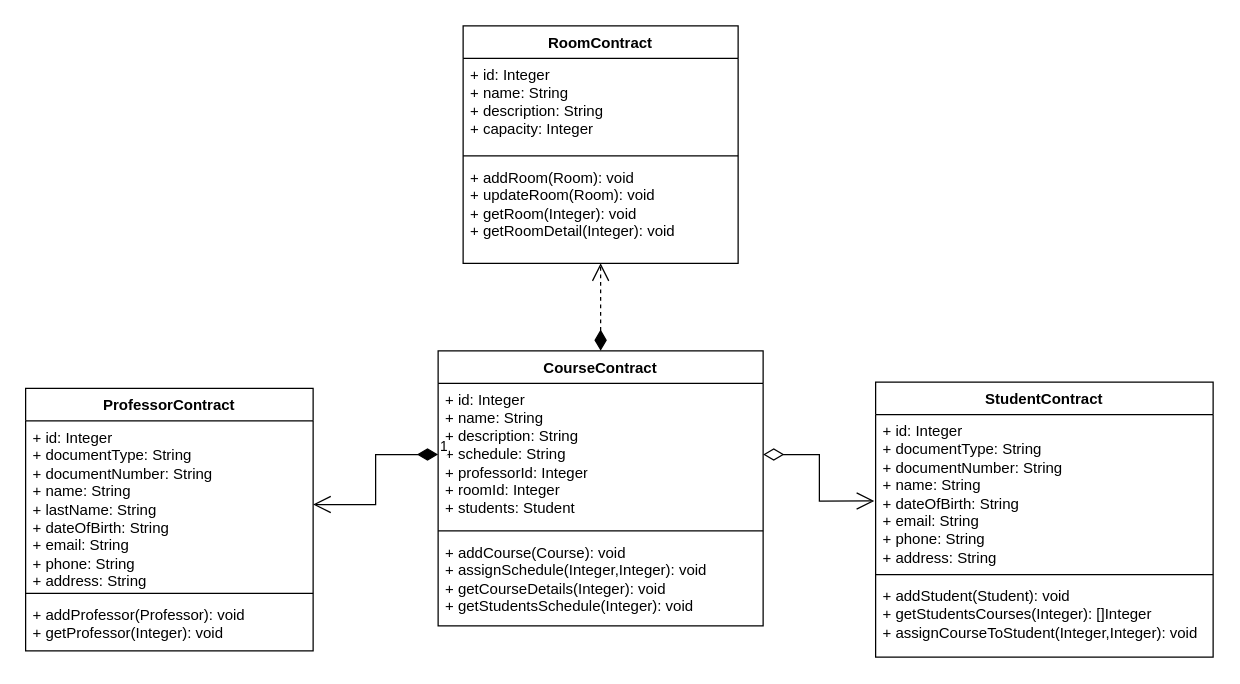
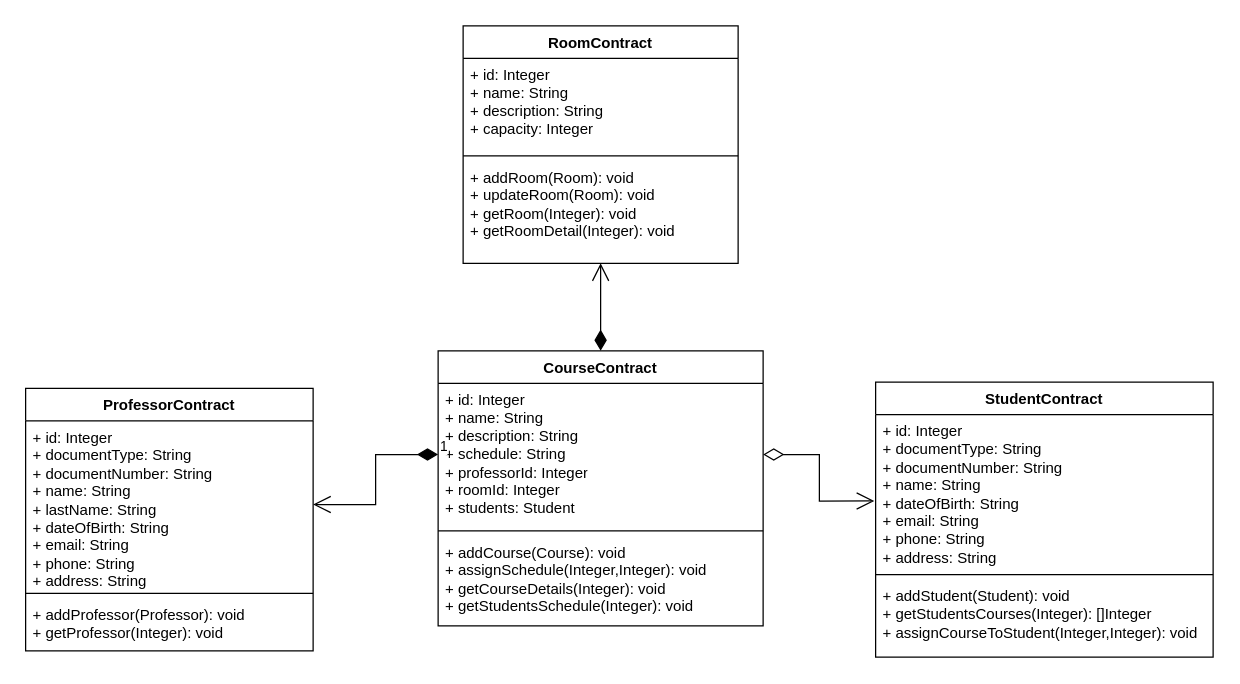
edge "RoomContract" -- "CourseContract": style dashed -> solid
